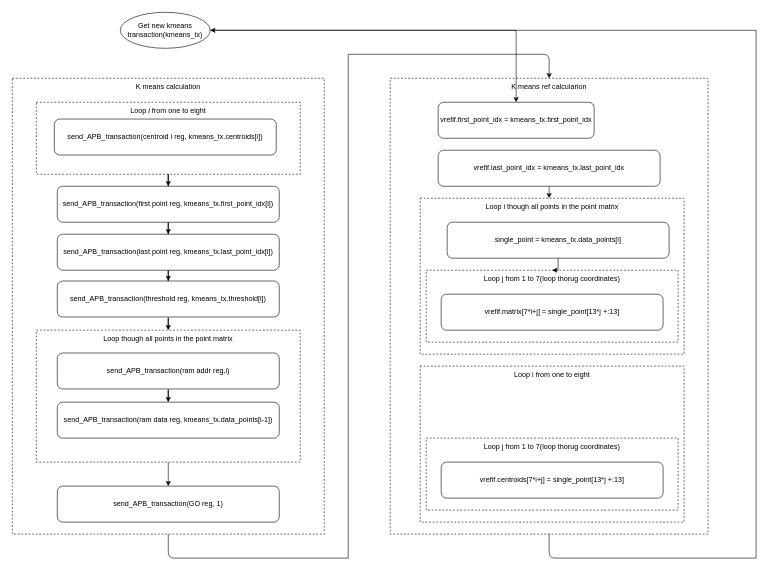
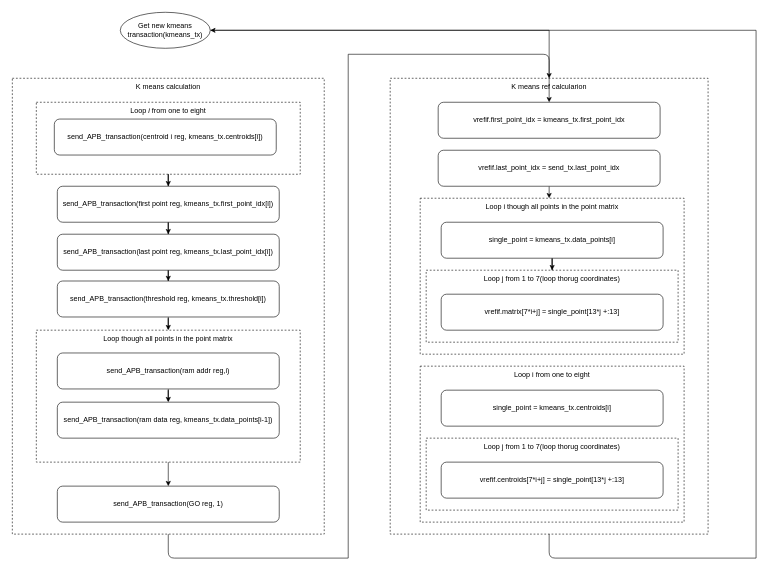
node "vrefif.first_point_idx = kmeans_tx.first_point_idx": size 156x36 -> 222x36
node "vrefif.last_point_idx = kmeans_tx.last_point_idx": label "vrefif.last_point_idx = kmeans_tx.last_point_idx" -> "vrefif.last_point_idx = send_tx.last_point_idx"
node "single_point = kmeans_tx.data_points[i]": moved (558, 240) -> (552, 240)
node "single_point = kmeans_tx.centroids[i]": added
